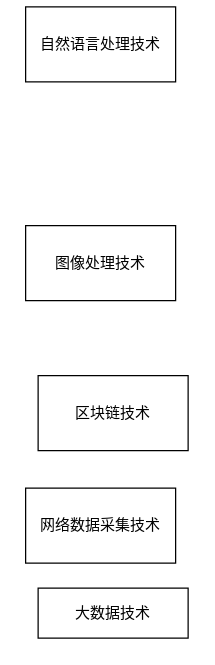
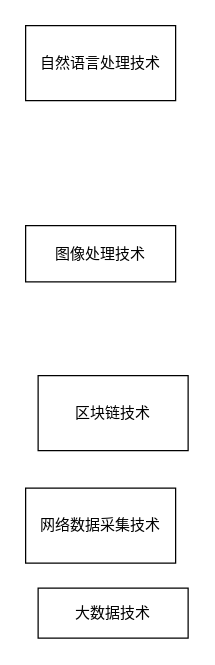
node "自然语言处理技术": moved (101, 44) -> (101, 63)
node "图像处理技术": size 150x75 -> 150x56
